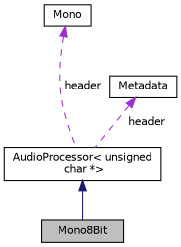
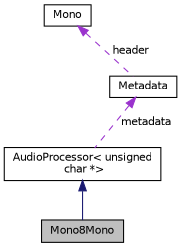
edge "AudioProcessor< unsigned char *>" -> "Mono": now "Metadata" -> "Mono"
edge "AudioProcessor< unsigned char *>" -> "Metadata": label " header" -> " metadata"
node "Mono8Bit": label "Mono8Bit" -> "Mono8Mono"
